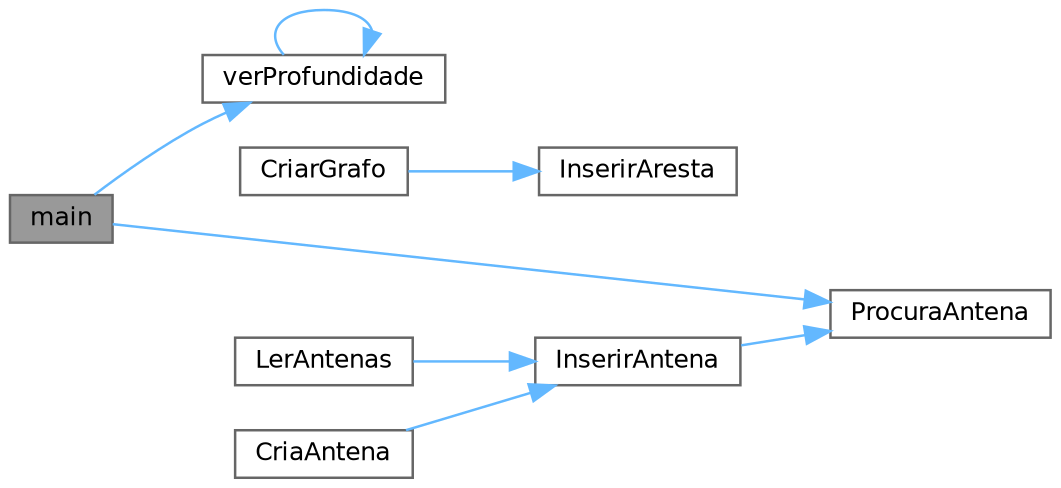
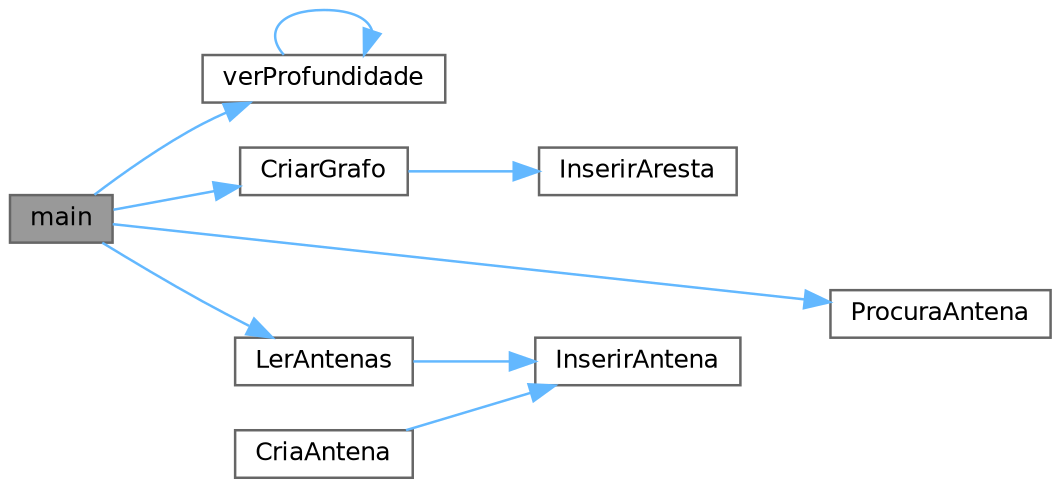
edge "main" -> "CriarGrafo": added
edge "main" -> "LerAntenas": added
edge "InserirAntena" -> "ProcuraAntena": removed
